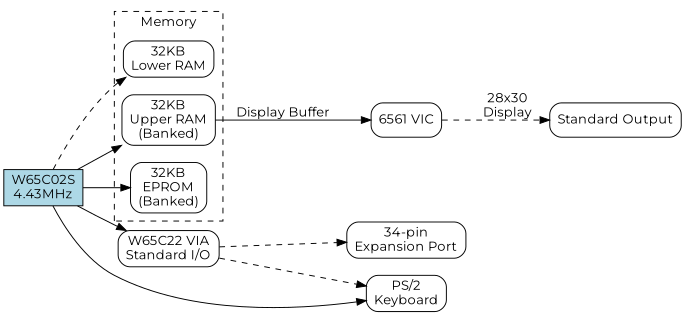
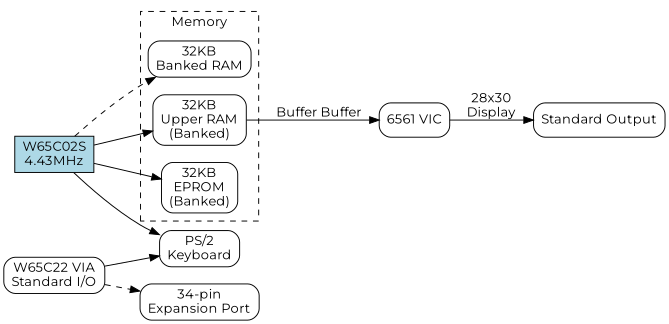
node "32KB Lower RAM": label "32KB Lower RAM" -> "32KB Banked RAM"
edge "32KB Upper RAM (Banked)" -> "6561 VIC": label "Display Buffer" -> "Buffer Buffer"
edge "6561 VIC" -> "Standard Output": style dashed -> solid
edge "W65C02S 4.43MHz" -> "W65C22 VIA Standard I/O": removed
edge "W65C22 VIA Standard I/O" -> "PS/2 Keyboard": style dashed -> solid
